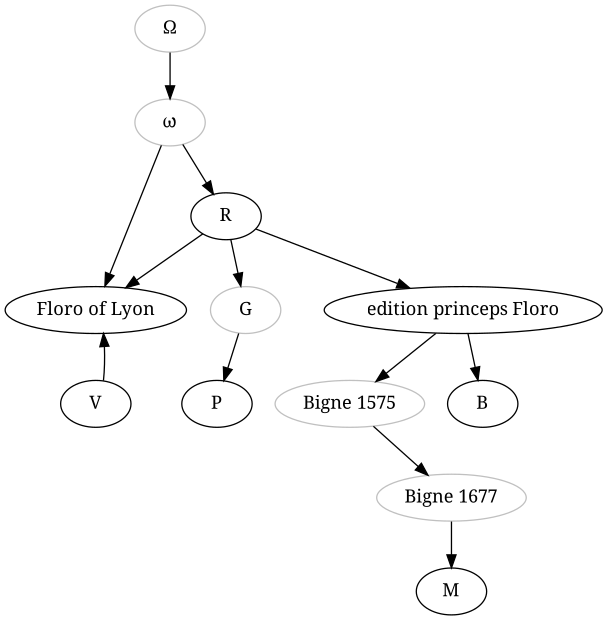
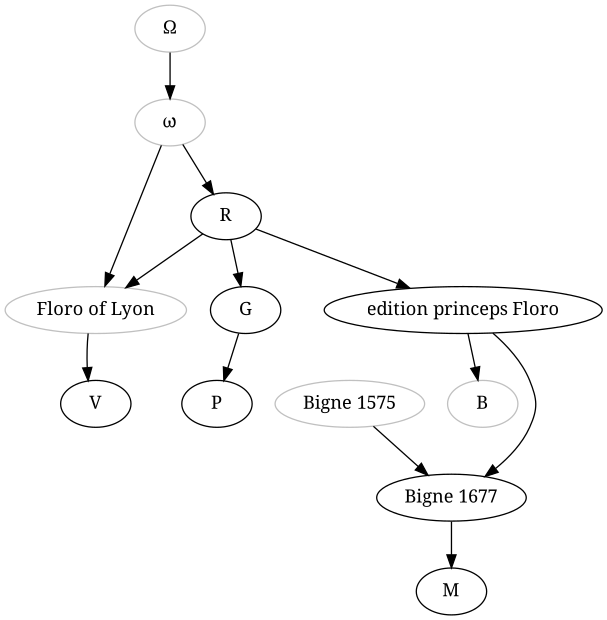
node "Floro of Lyon": color black -> grey
node "G": color grey -> black
edge "edition princeps Floro" -> "Bigne 1575": now "edition princeps Floro" -> "Bigne 1677"
edge "V" -> "Floro of Lyon": reversed
node "B": color black -> grey
node "Bigne 1677": color grey -> black
